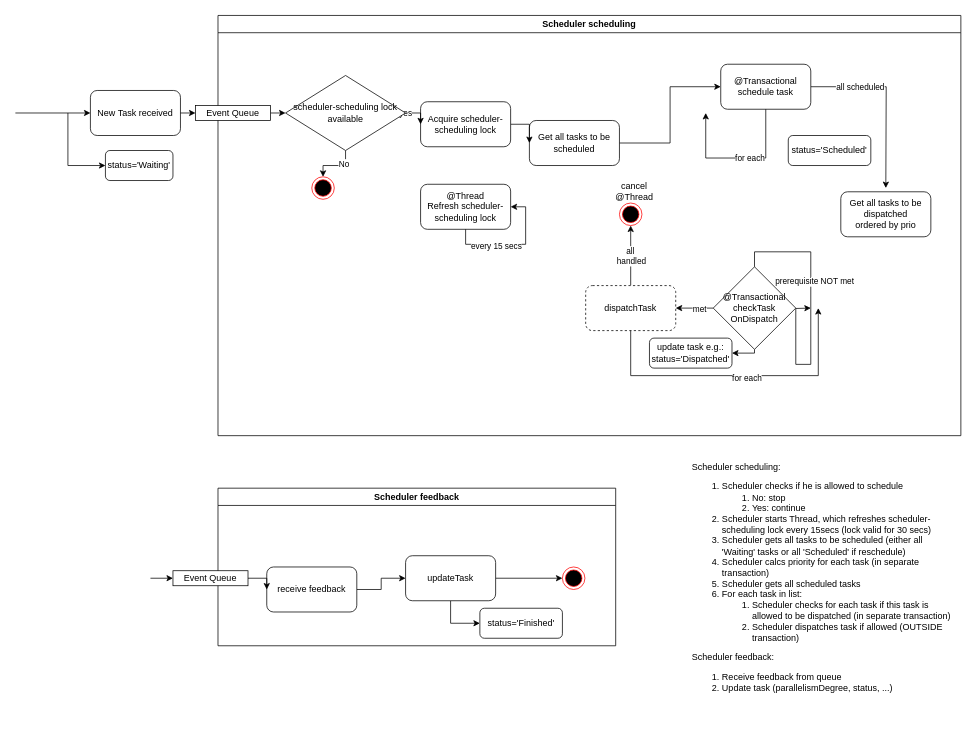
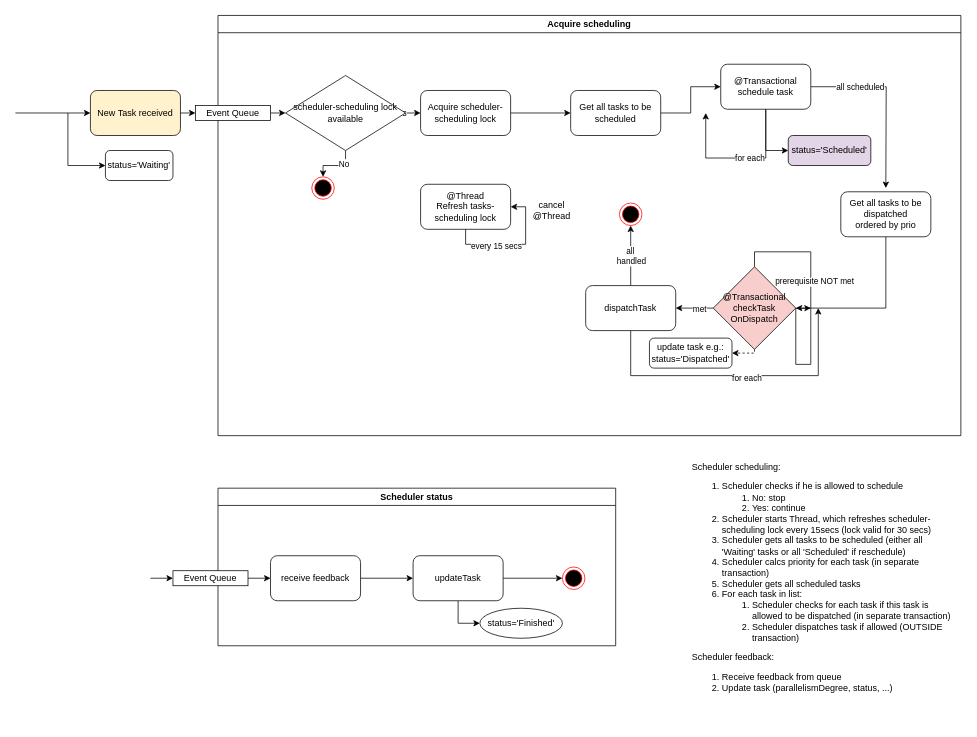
node "Scheduler scheduling": label "Scheduler scheduling" -> "Acquire scheduling"
node "New Task received": fillcolor #ffffff -> #fff2cc
node "Acquire scheduler-scheduling lock": moved (465, 124) -> (465, 113)
node "Get all tasks to be scheduled": moved (574, 143) -> (615, 113)
edge "@Transactional schedule task" -> "status='Scheduled'": added
node "status='Scheduled'": fillcolor #ffffff -> #e1d5e7
node "cancel @Thread": moved (634, 192) -> (552, 210)
node "@Thread Refresh scheduler-scheduling lock": label "@Thread Refresh scheduler-scheduling lock" -> "@Thread Refresh tasks-scheduling lock"
node "dispatchTask": style dashed -> solid
node "@Transactional checkTask OnDispatch": fillcolor #ffffff -> #f8cecc
edge "Get all tasks to be dispatched ordered by prio" -> "@Transactional checkTask OnDispatch": added
edge "@Transactional checkTask OnDispatch" -> "update task e.g.: status='Dispatched'": style solid -> dashed
node "Scheduler feedback": label "Scheduler feedback" -> "Scheduler status"
node "updateTask": moved (450, 578) -> (458, 578)
node "receive feedback": moved (312, 589) -> (315, 578)
node "status='Finished'": shape rounded rectangle -> ellipse
